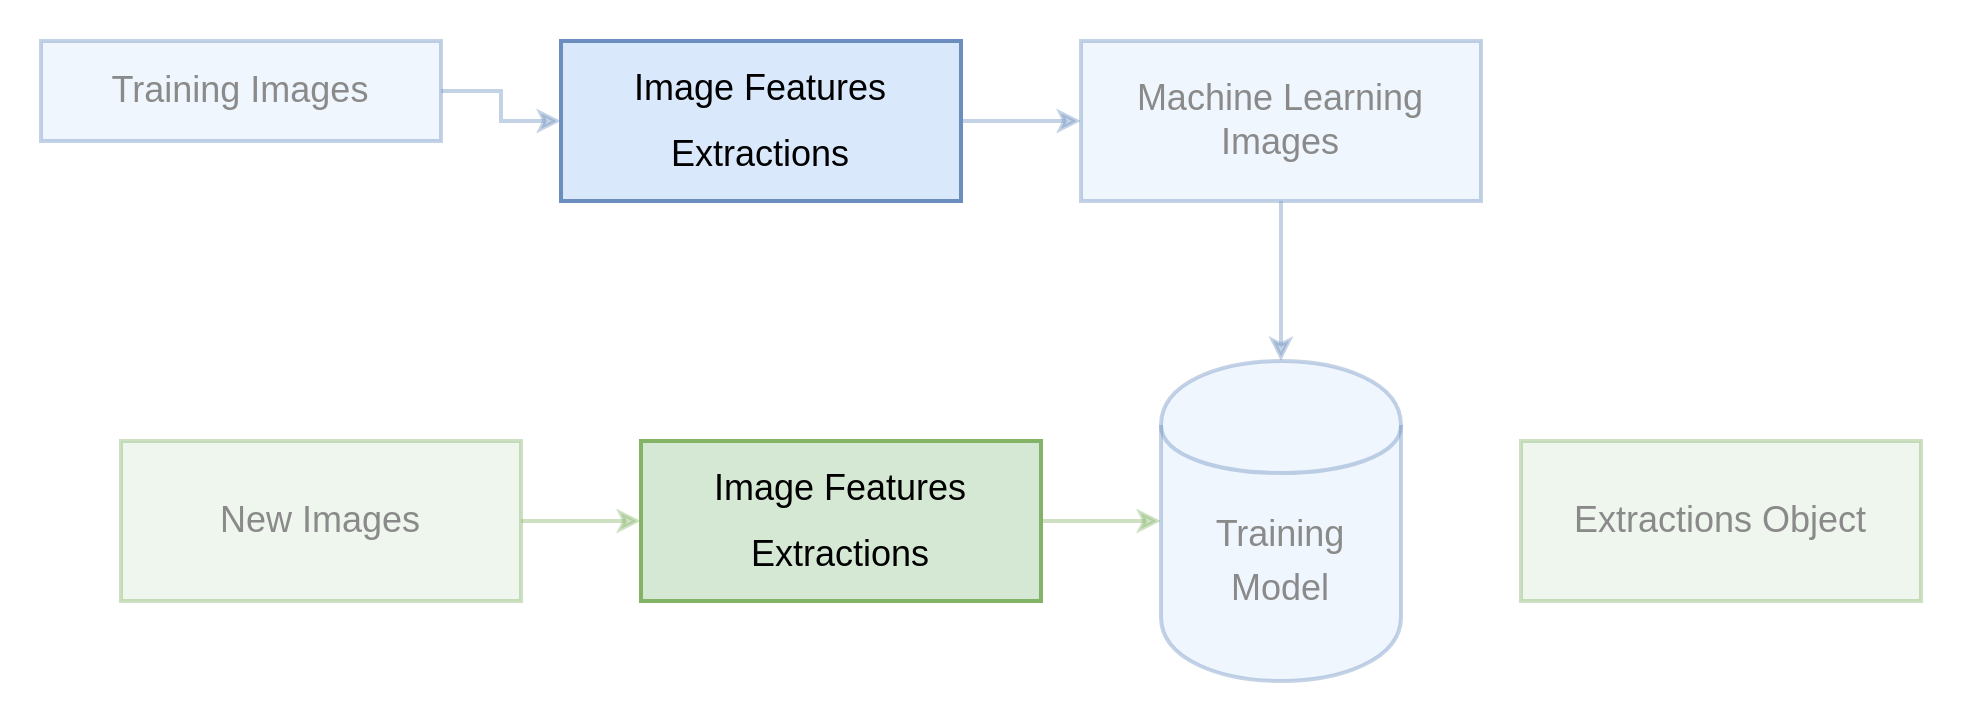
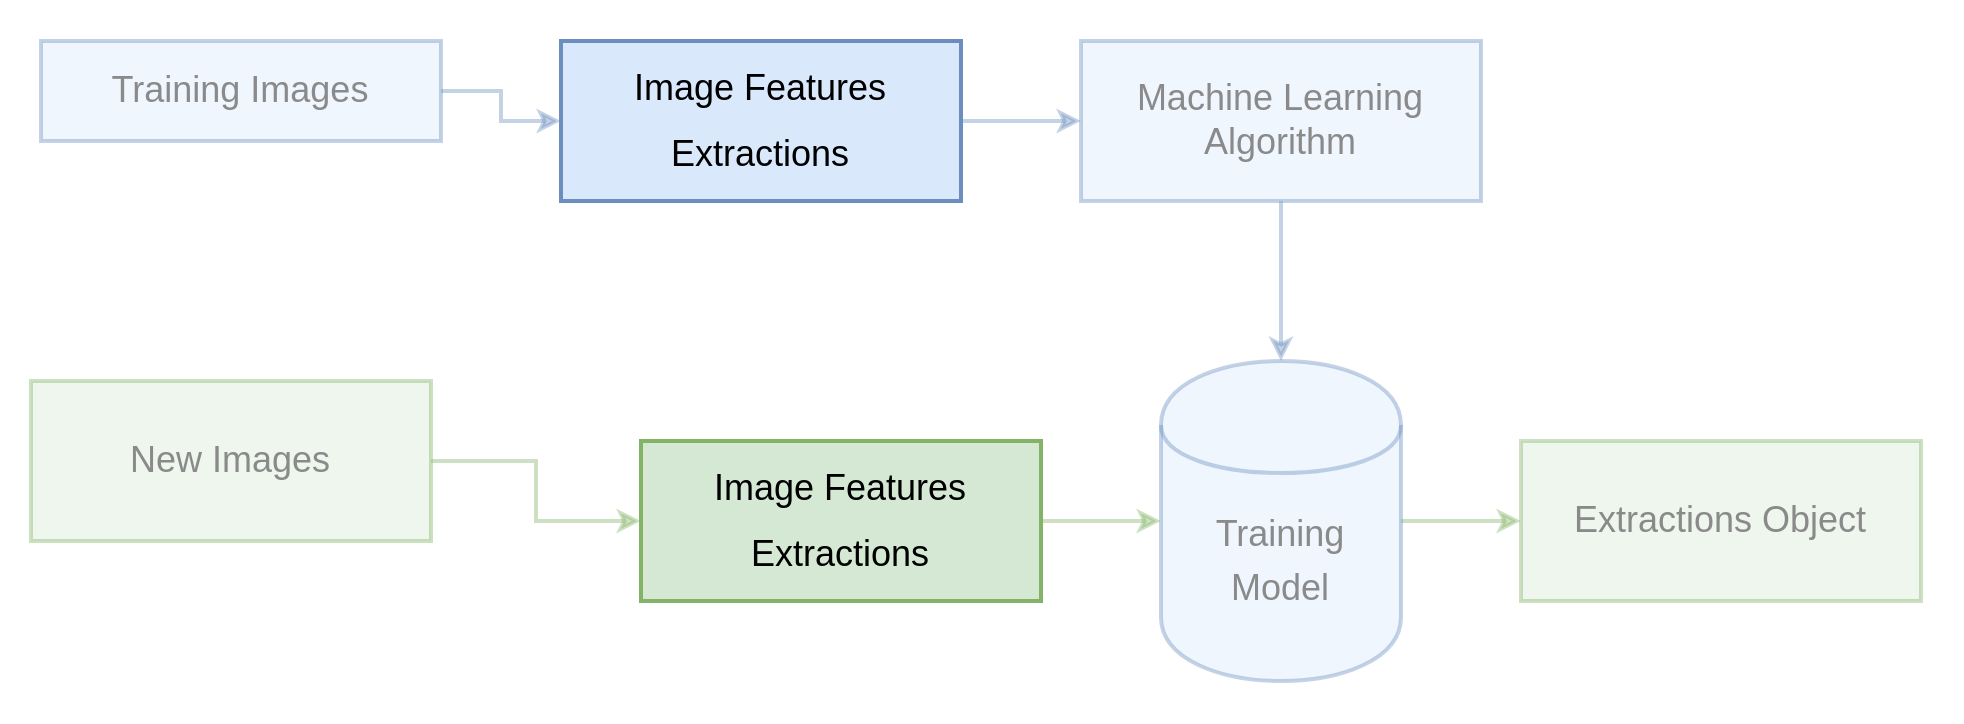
node "Machine Learning Images": label "Machine Learning Images" -> "Machine Learning Algorithm"
node "New Images": moved (321, 521) -> (231, 461)
edge "Training Model" -> "Extractions Object": added
